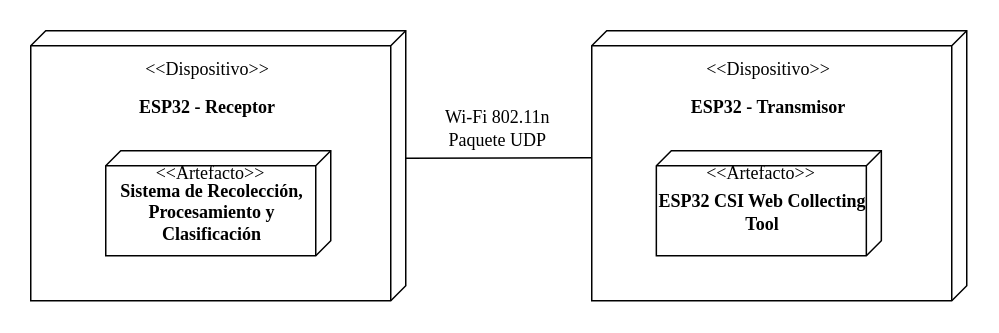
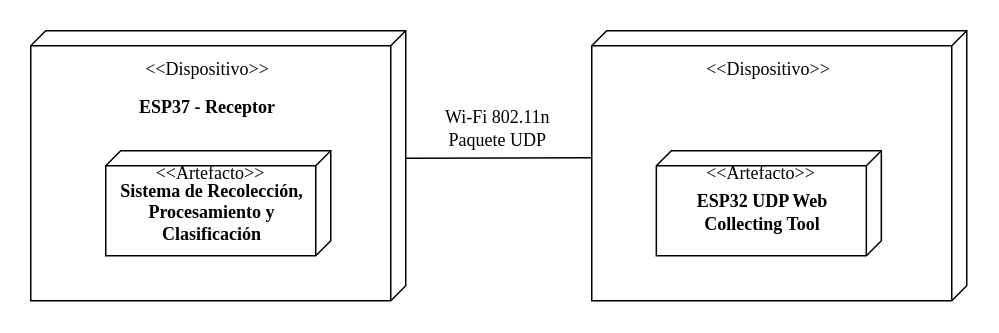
node "ESP32 - Receptor": label "ESP32 - Receptor" -> "ESP37 - Receptor"
node "ESP32 - Transmisor": removed
node "ESP32 CSI Web Collecting Tool": label "ESP32 CSI Web Collecting Tool" -> "ESP32 UDP Web Collecting Tool"
